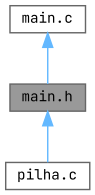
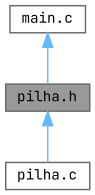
node "main.h": label "main.h" -> "pilha.h"
